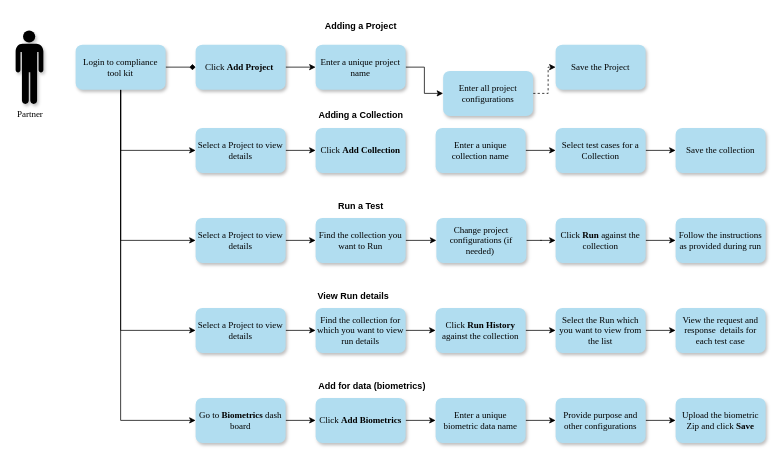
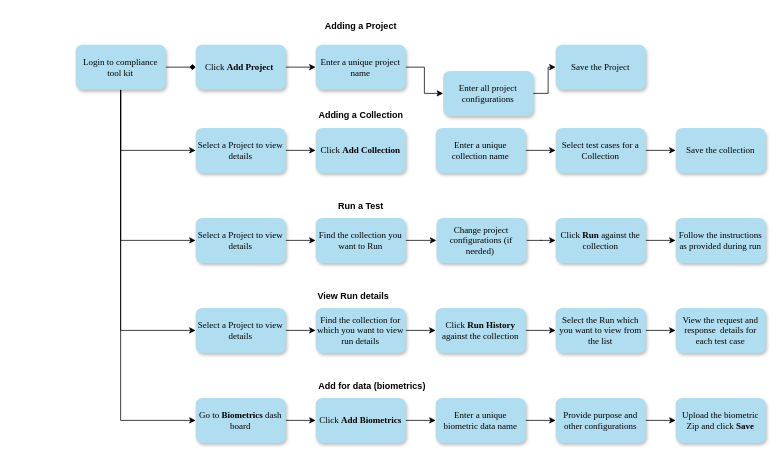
node "Partner": removed
edge "Enter all project configurations" -> "Save the Project": style dashed -> solid
